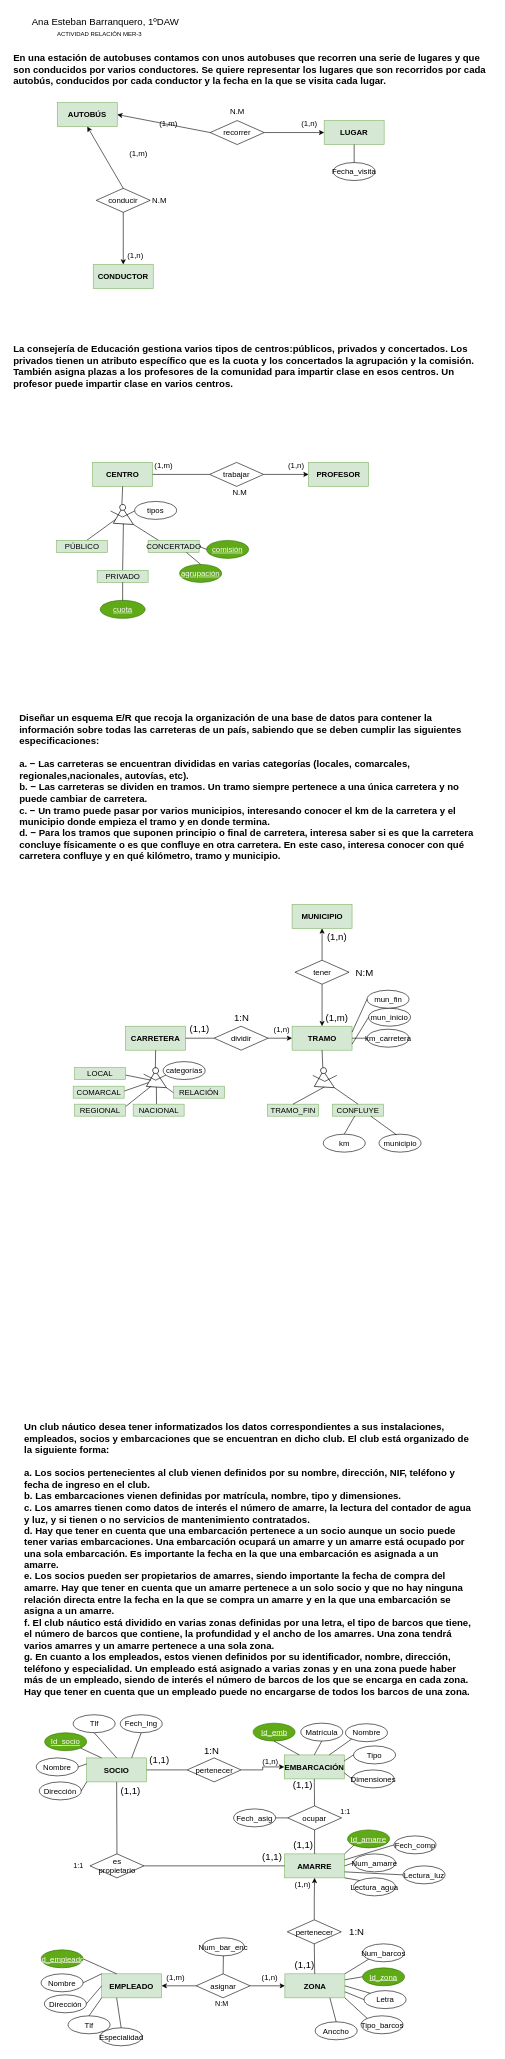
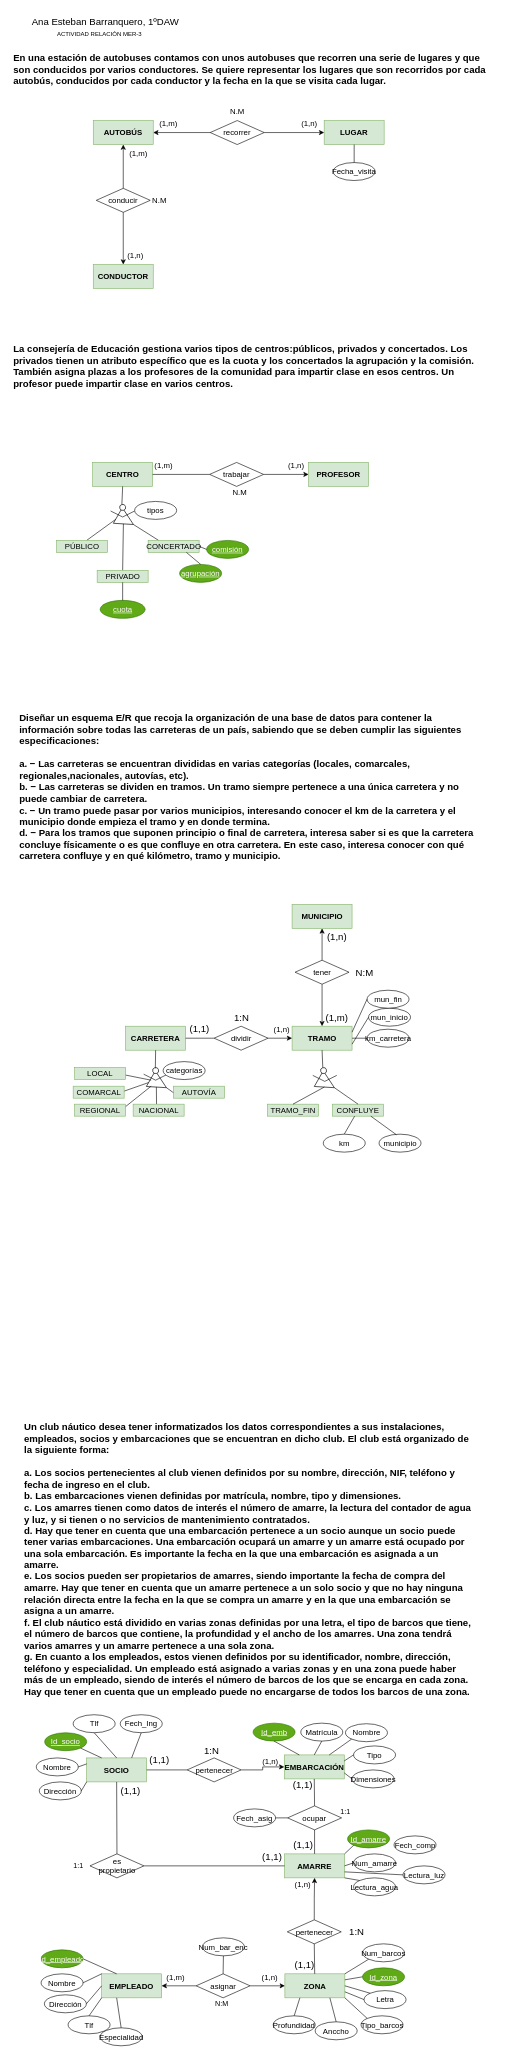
node "AUTOBÚS": moved (87, 114) -> (123, 132)
node "RELACIÓN": label "RELACIÓN" -> "AUTOVÍA"
edge "Fech_comp" -- "AMARRE": removed
edge "ZONA" -- "Profundidad": added
node "Profundidad": added
